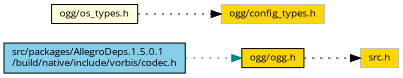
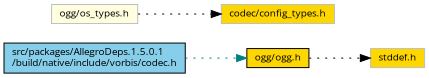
node "ogg/os_types.h": color black -> grey75
node "ogg/config_types.h": label "ogg/config_types.h" -> "codec/config_types.h"
node "src.h": label "src.h" -> "stddef.h"
